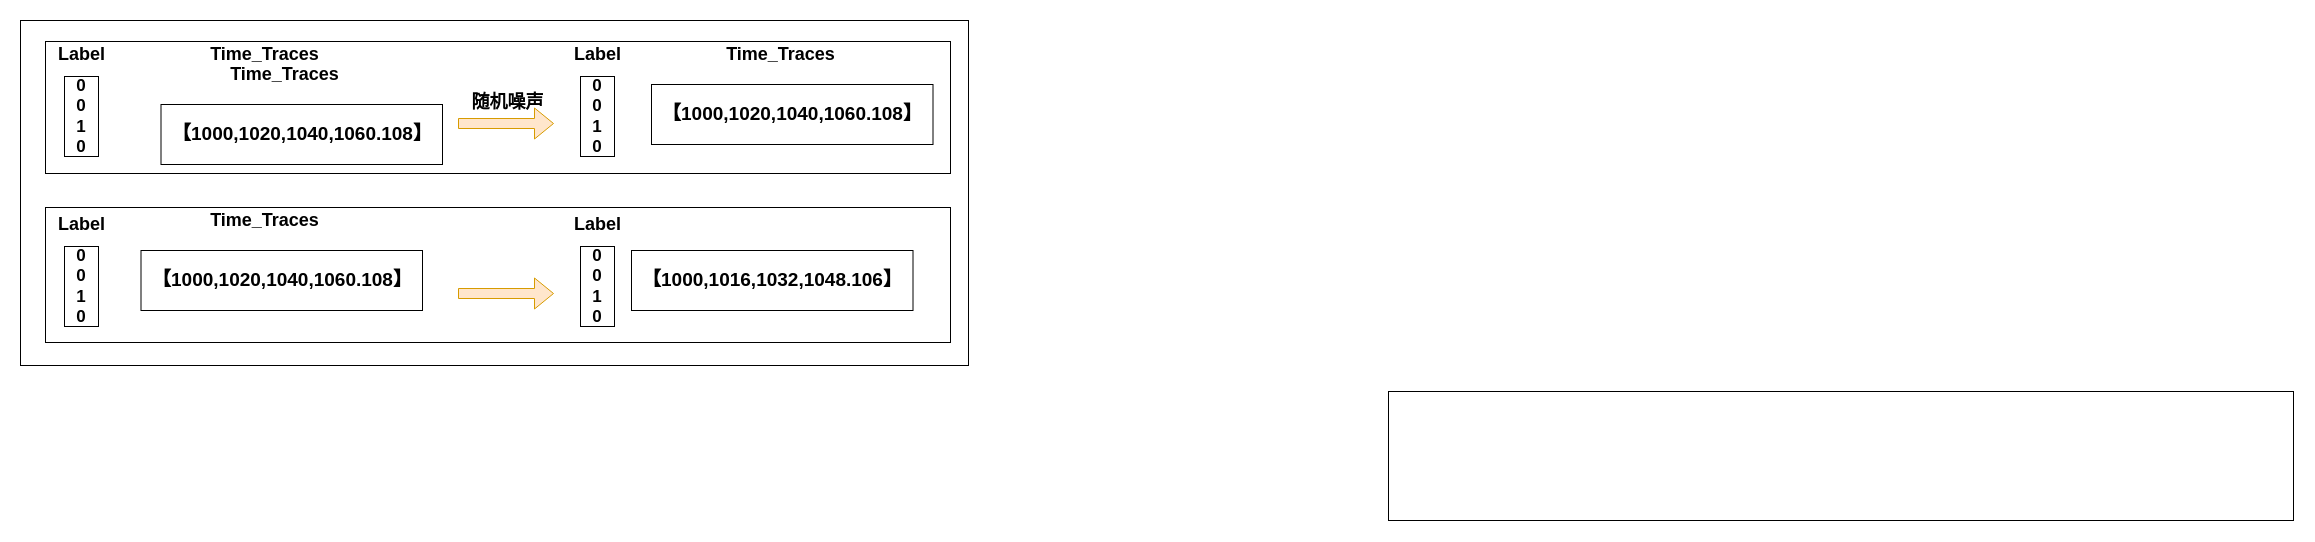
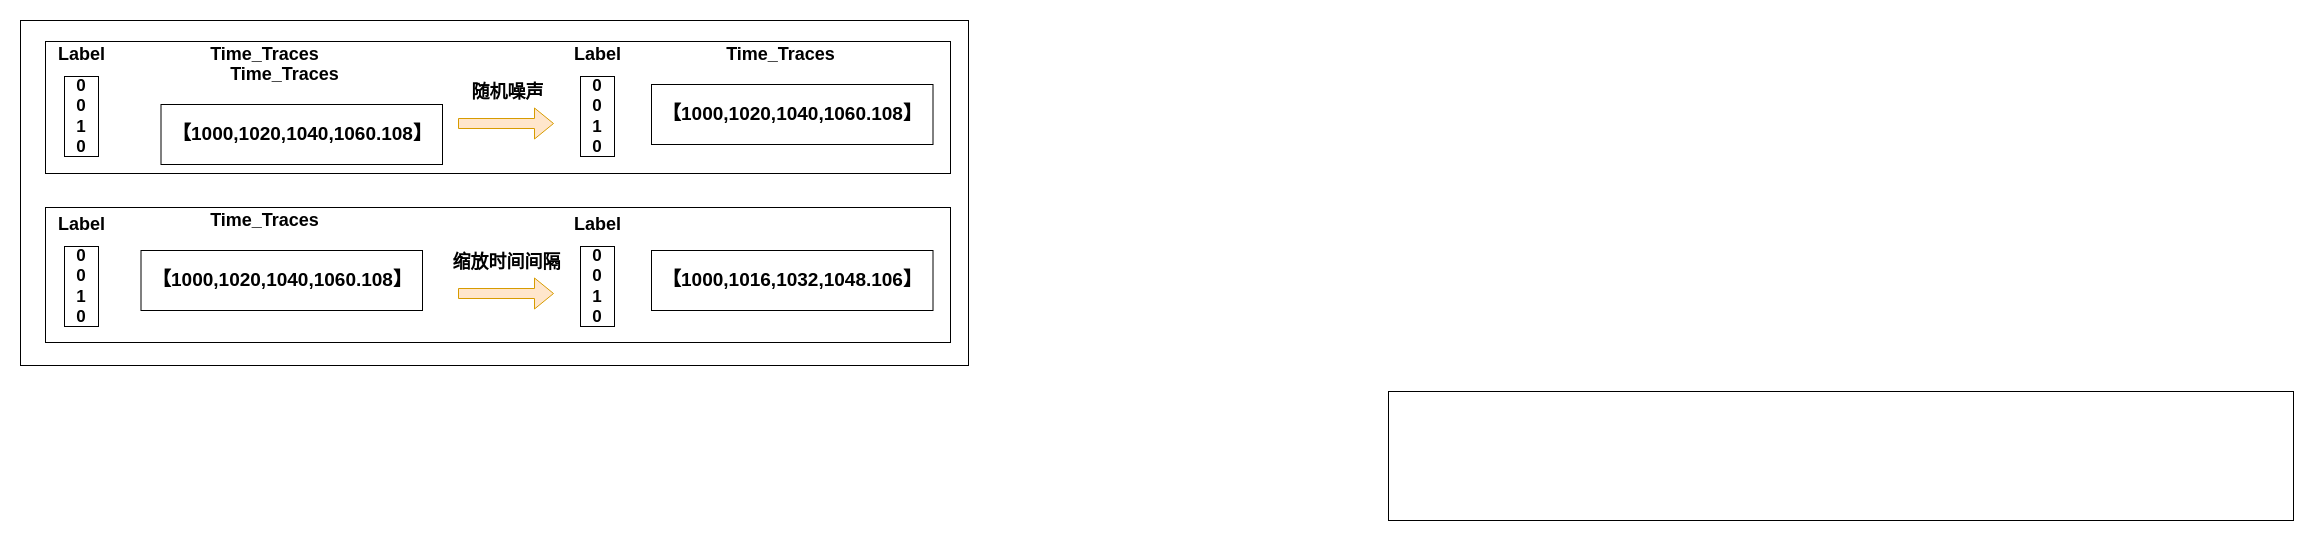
node "随机噪声": moved (507, 103) -> (507, 93)
node "缩放时间间隔": added
node "【1000,1016,1032,1048.106】": moved (772, 281) -> (792, 281)
